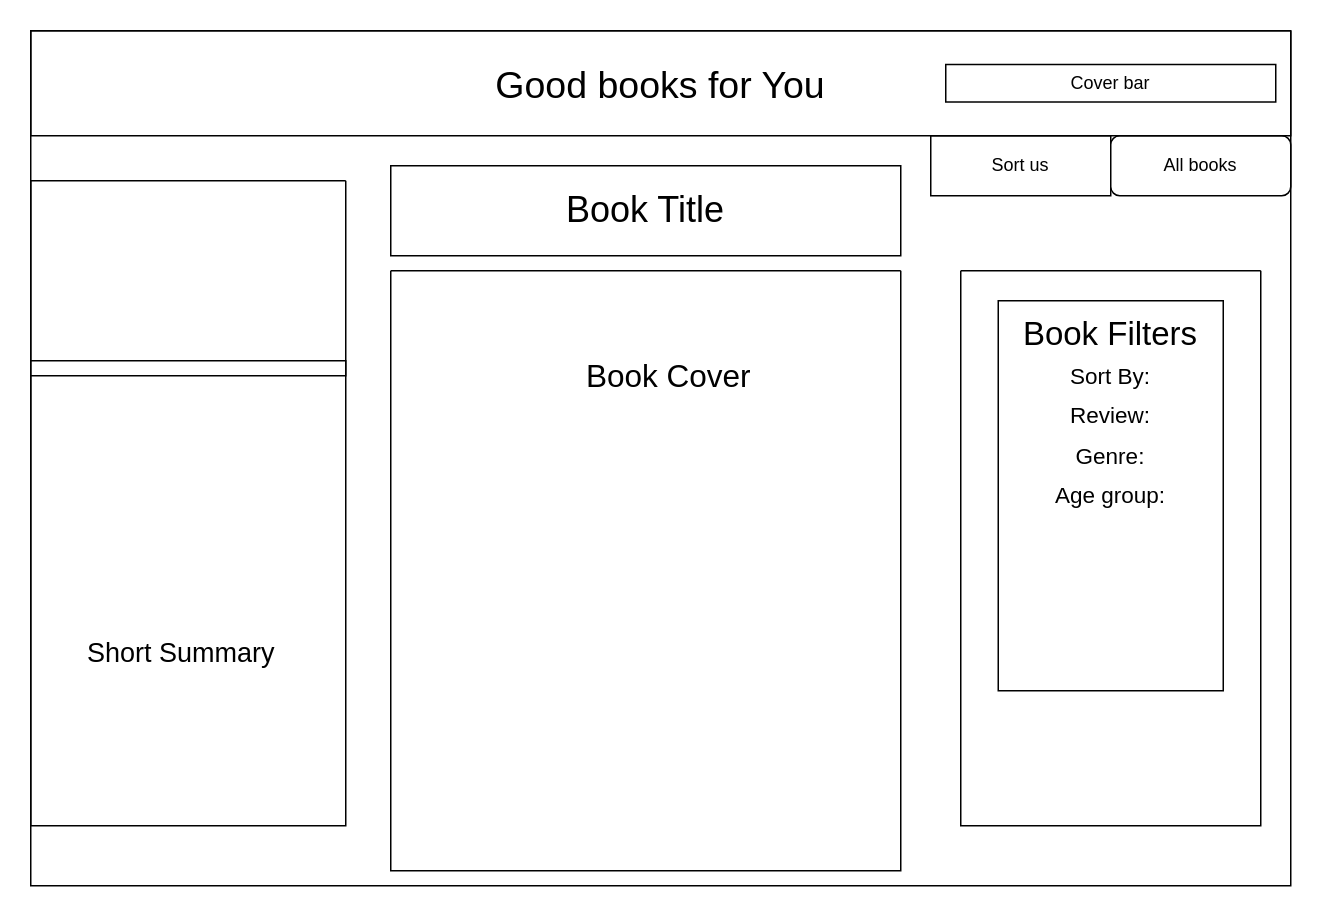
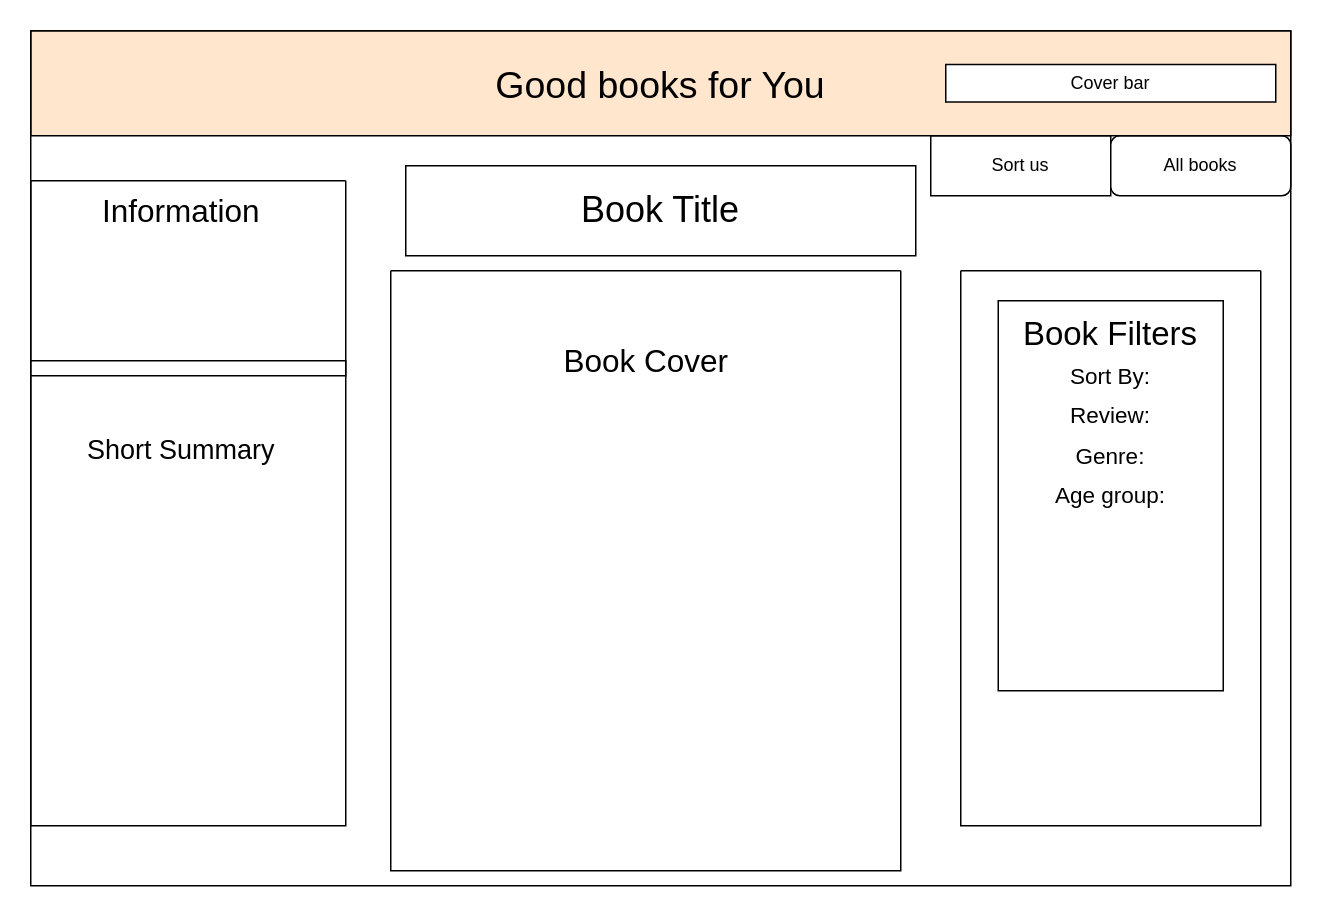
node "Good books for You": fillcolor #ffffff -> #ffe6cc
node "Information": added
node "Book Title": moved (646, 211) -> (661, 211)
node "Book Cover": moved (668, 376) -> (646, 361)
node "Short Summary": moved (181, 653) -> (181, 451)
